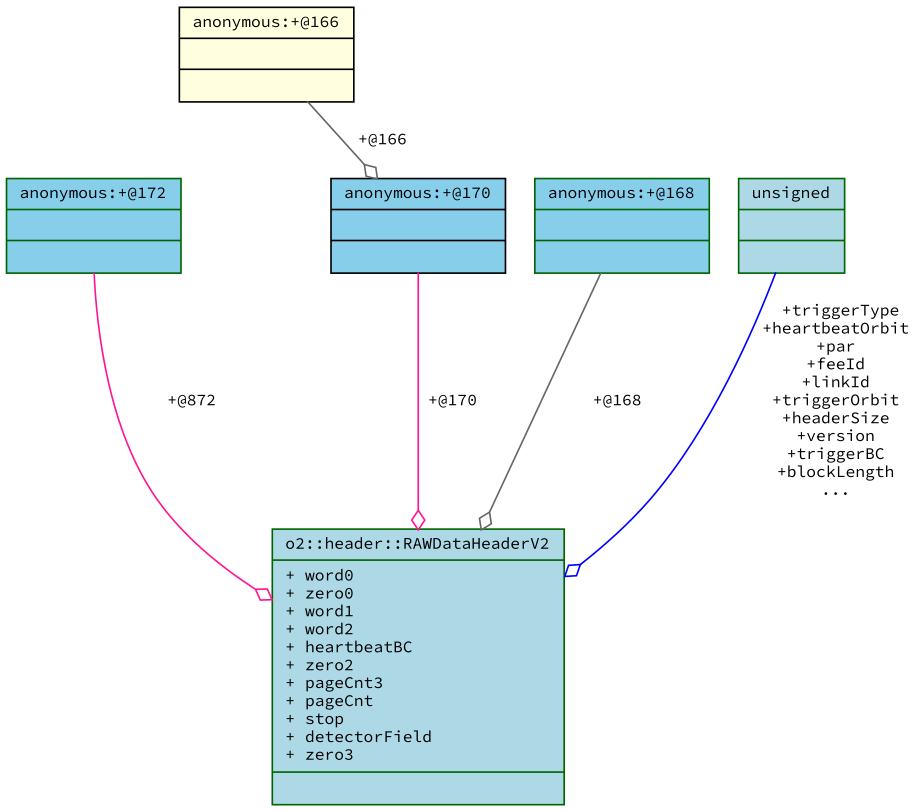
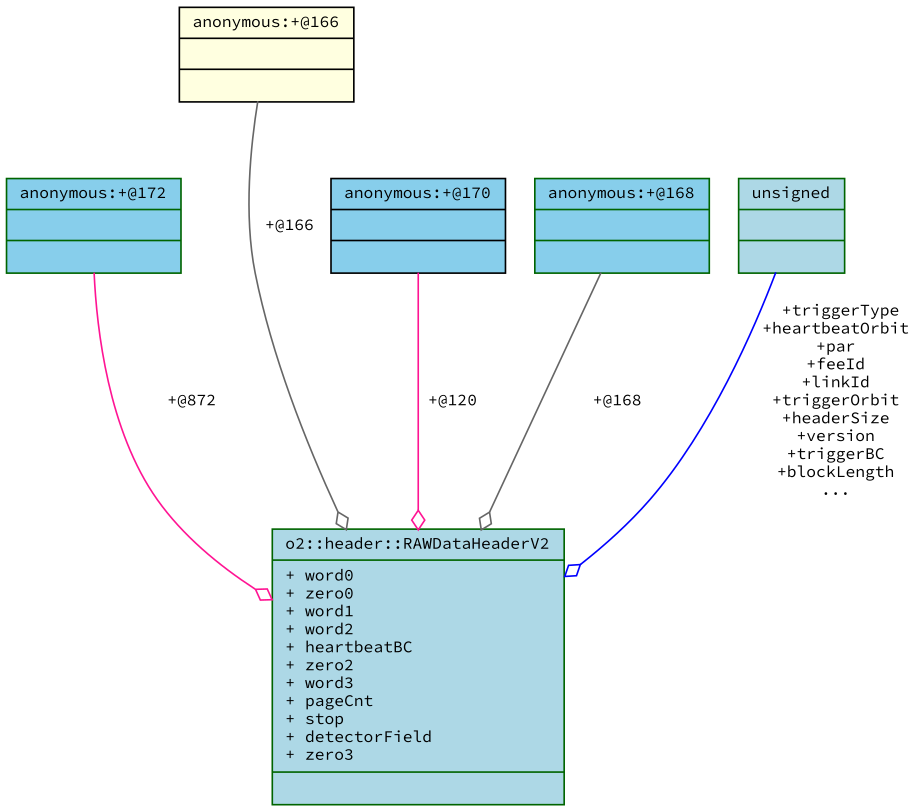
edge "anonymous:+@166" -> "anonymous:+@170": now "anonymous:+@166" -> "o2::header::RAWDataHeaderV2"
edge "anonymous:+@170" -> "o2::header::RAWDataHeaderV2": label " +@170" -> " +@120"
node "o2::header::RAWDataHeaderV2": text "+ pageCnt3" -> "+ word3"
